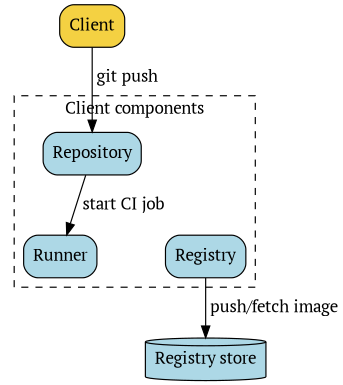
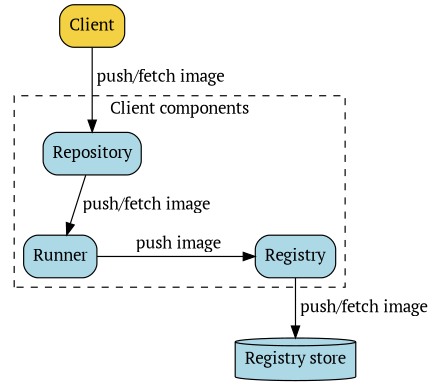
edge "Client" -> "Repository": label " git push" -> " push/fetch image"
edge "Repository" -> "Runner": label " start CI job" -> " push/fetch image"
edge "Runner" -> "Registry": added, label "push image"
